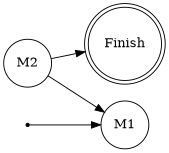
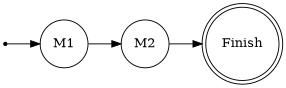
edge "M2" -> "M1": reversed
